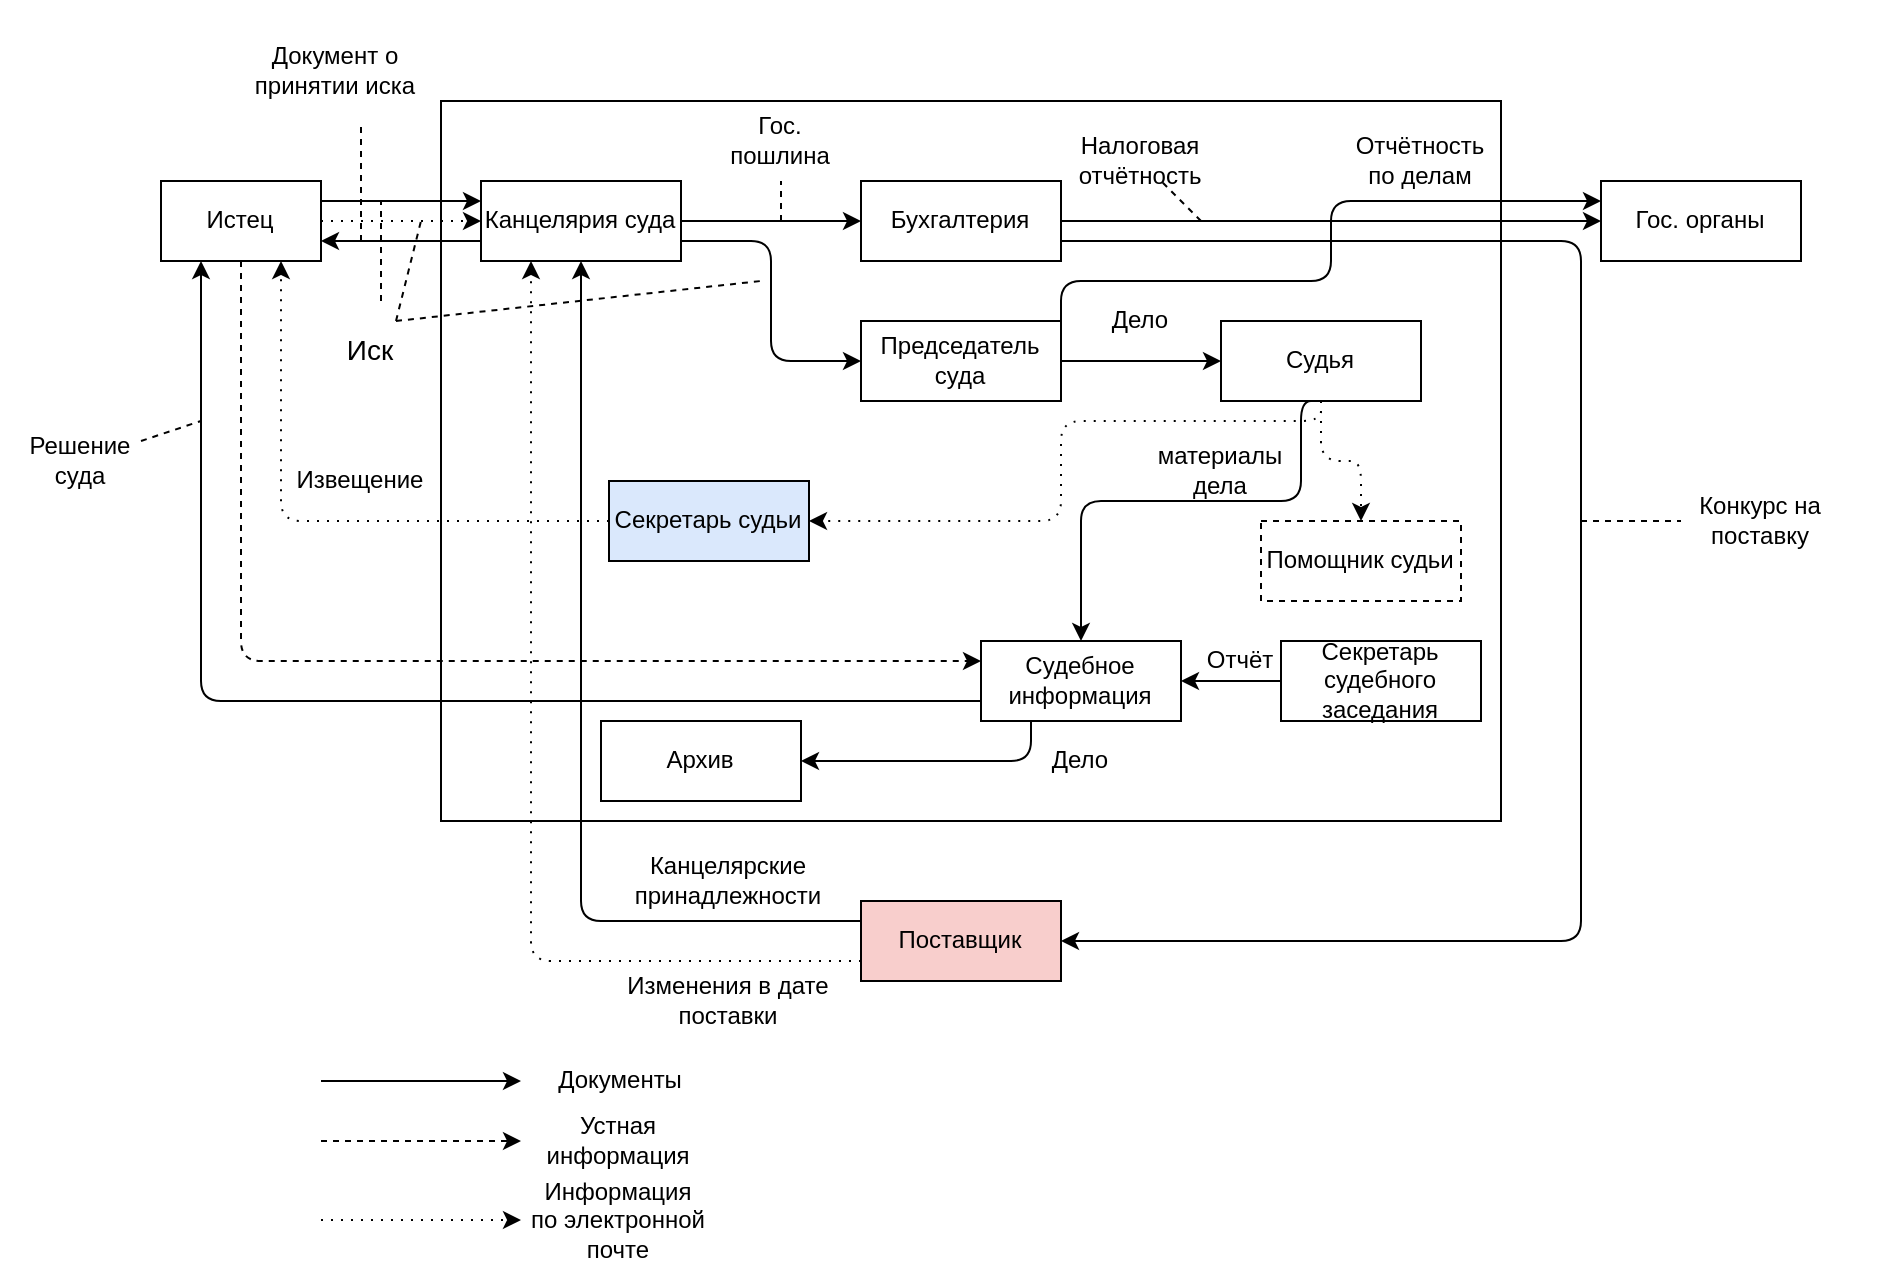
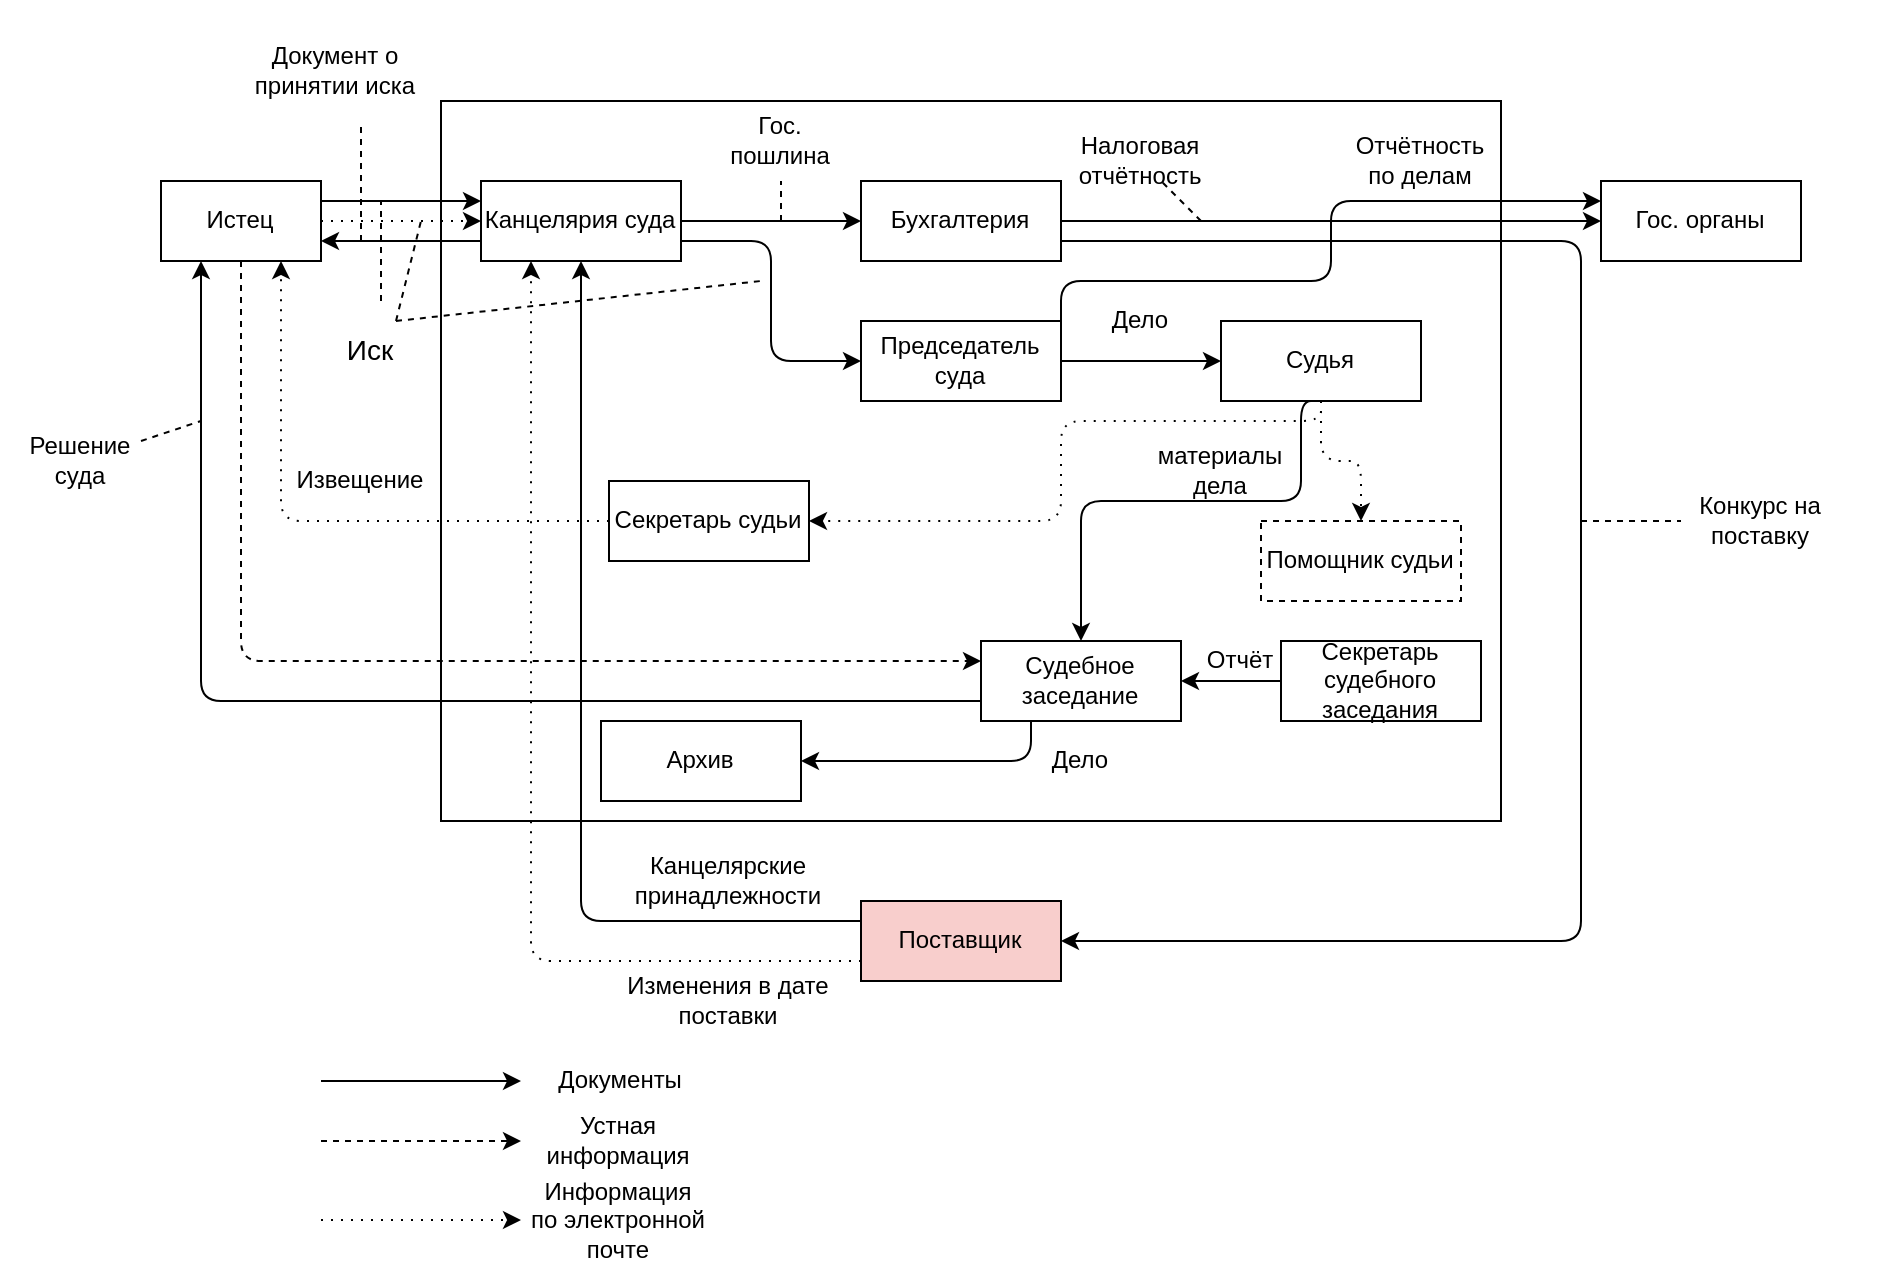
node "Секретарь судьи": fillcolor #dae8fc -> #ffffff
node "Судебное информация": label "Судебное информация" -> "Судебное заседание"
